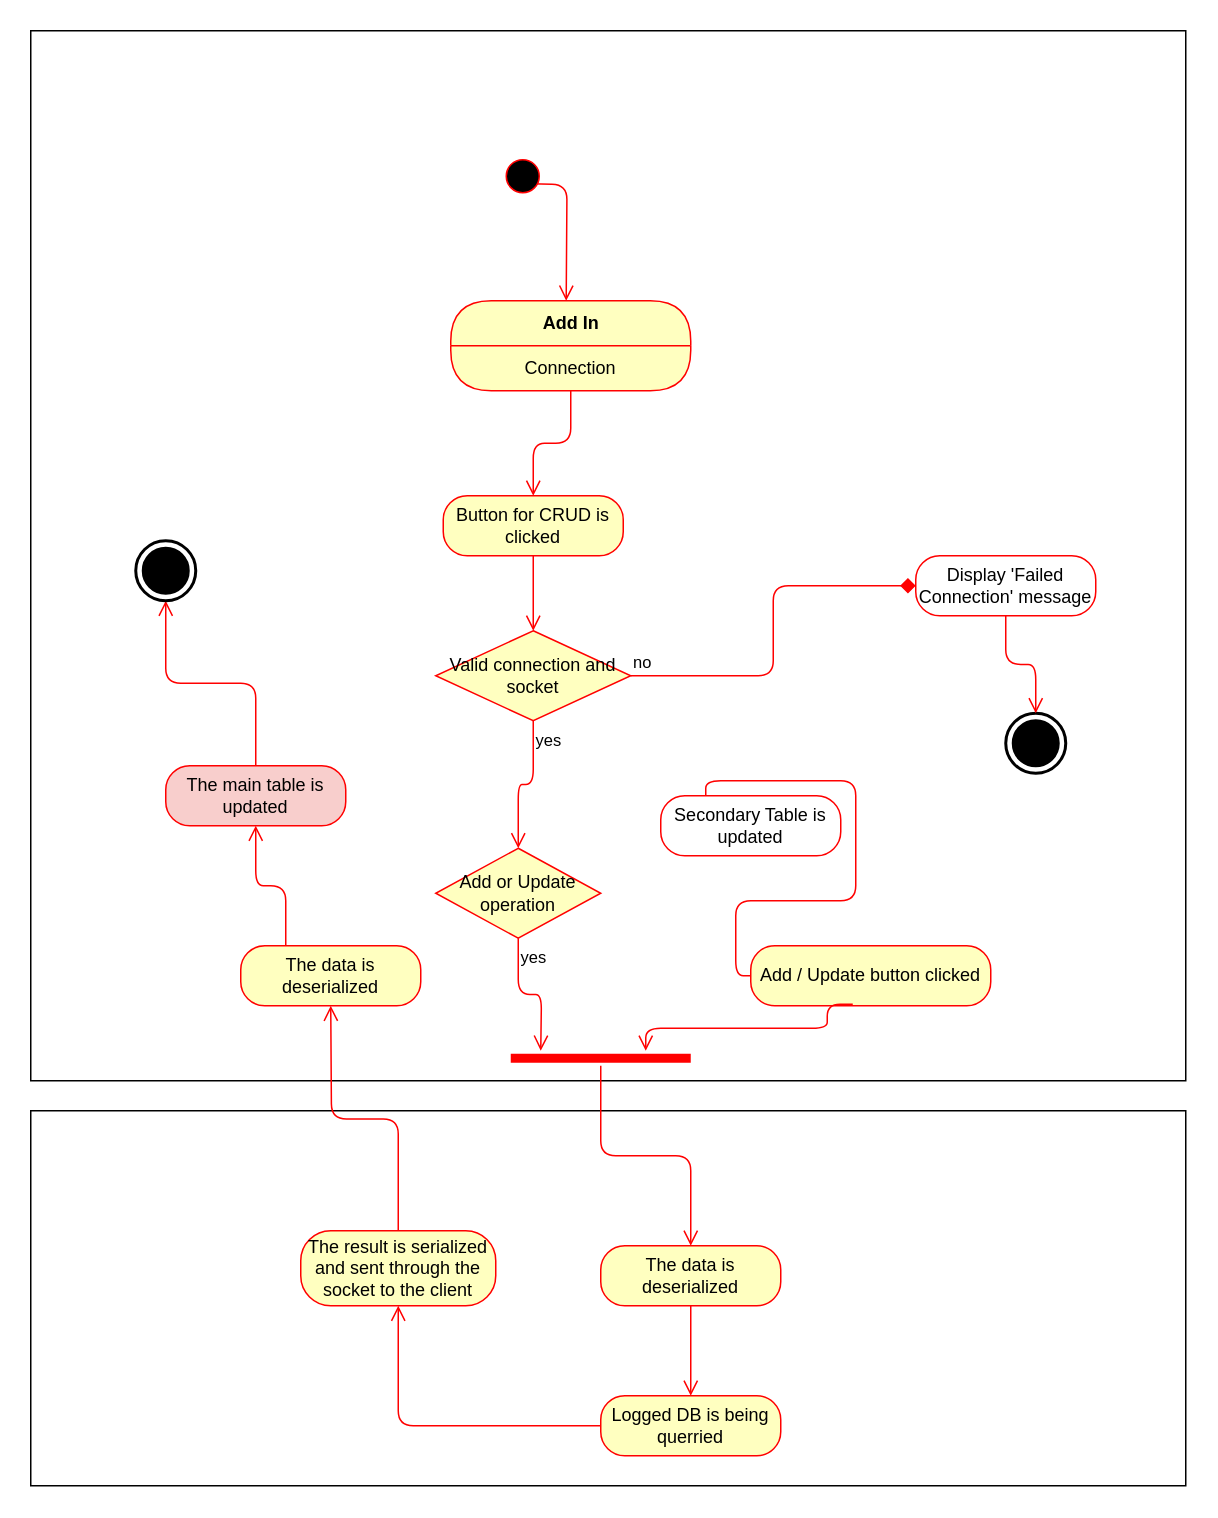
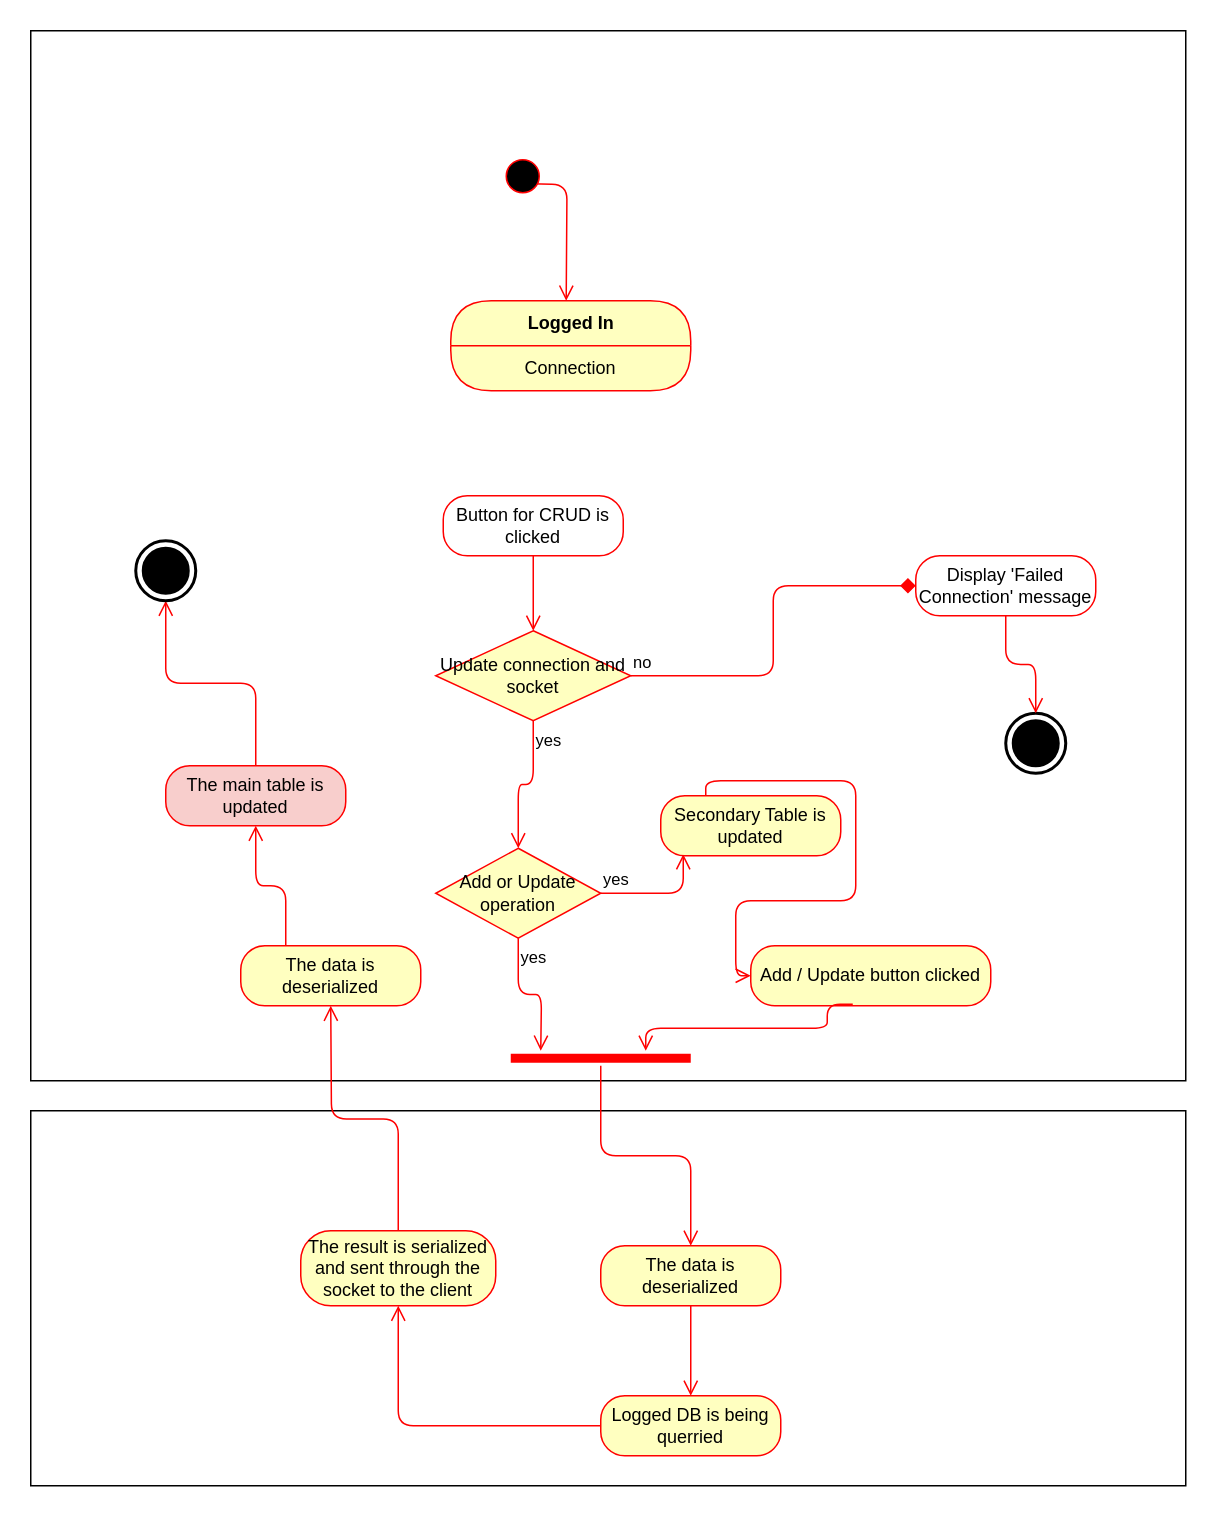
node "Add In": label "Add In" -> "Logged In"
edge "Connection" -> "Button for CRUD is clicked": removed
node "Button for CRUD is clicked": fillcolor #ffffc0 -> #ffffff
node "Valid connection and socket": label "Valid connection and socket" -> "Update connection and socket"
node "Secondary Table is updated": fillcolor #ffffff -> #ffffc0
edge "Add or Update operation" -> "Secondary Table is updated": added, label "yes"
edge "Secondary Table is updated" -- "Add / Update button clicked": arrowhead none -> open
